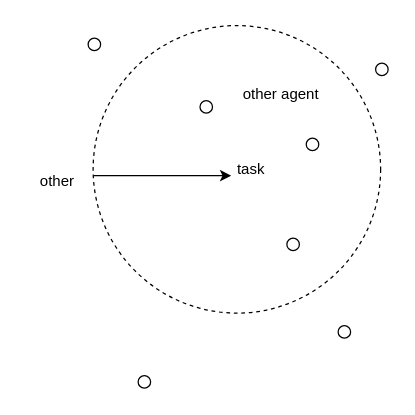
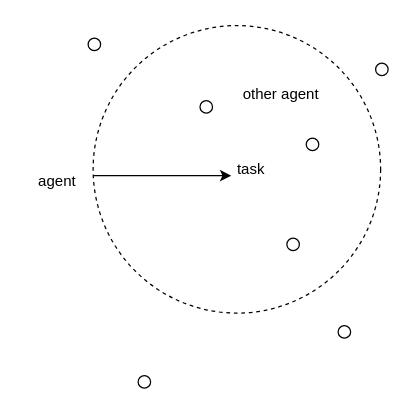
node "other": label "other" -> "agent"
